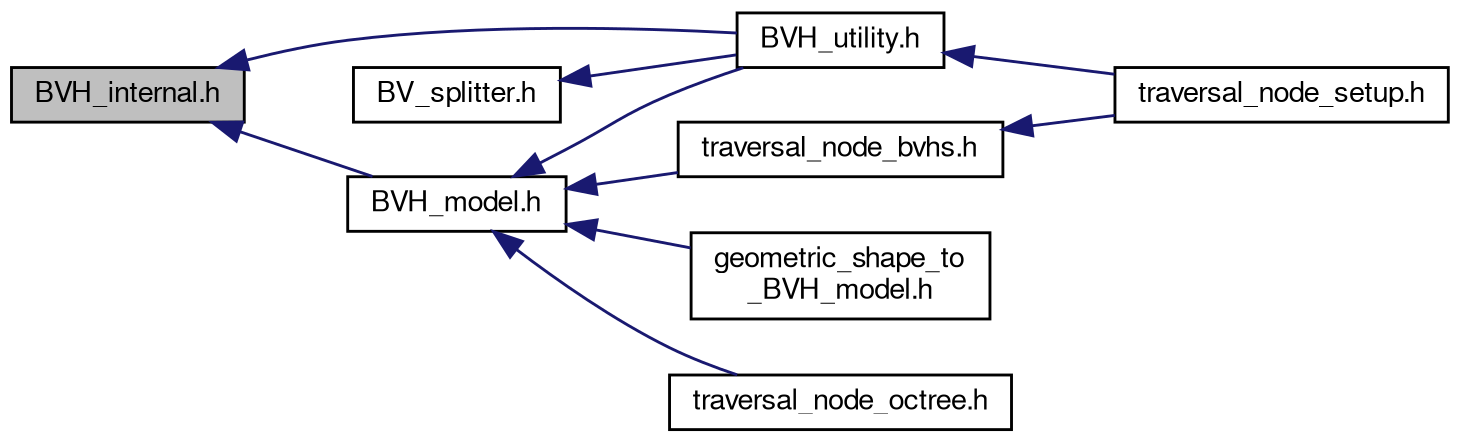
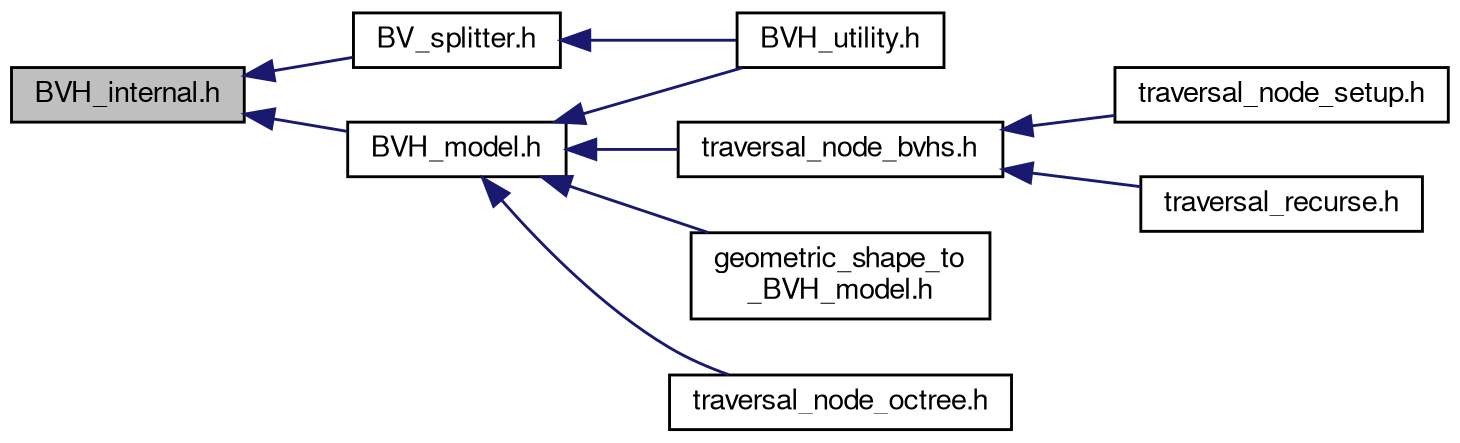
edge "BVH_utility.h" -> "BVH_internal.h": now "BV_splitter.h" -> "BVH_internal.h"
edge "traversal_node_setup.h" -> "BVH_utility.h": removed
node "traversal_recurse.h": added
